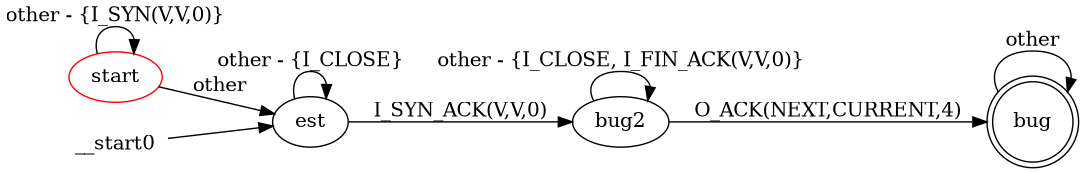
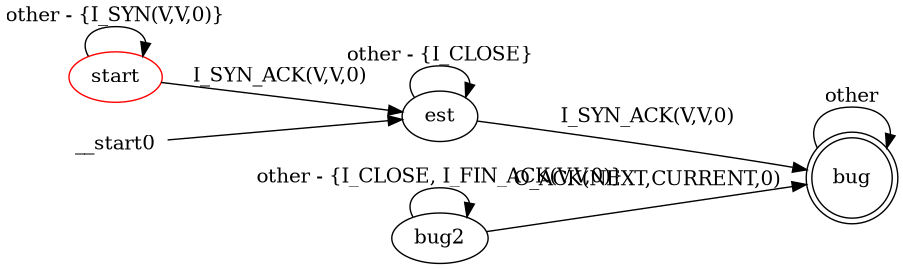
edge "start" -> "est": label "other" -> "I_SYN_ACK(V,V,0)"
edge "bug2" -> "bug": label "O_ACK(NEXT,CURRENT,4)" -> "O_ACK(NEXT,CURRENT,0)"
edge "est" -> "bug2": now "est" -> "bug"
